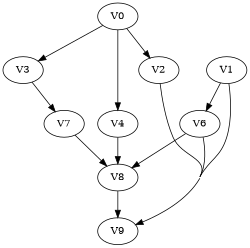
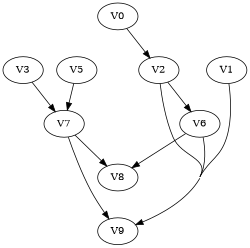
edge "V0" -> "V3": removed
node "V5": added
edge "V1" -> "V6": now "V2" -> "V6"
node "V4": removed
edge "V8" -> "V9": now "V7" -> "V9"
